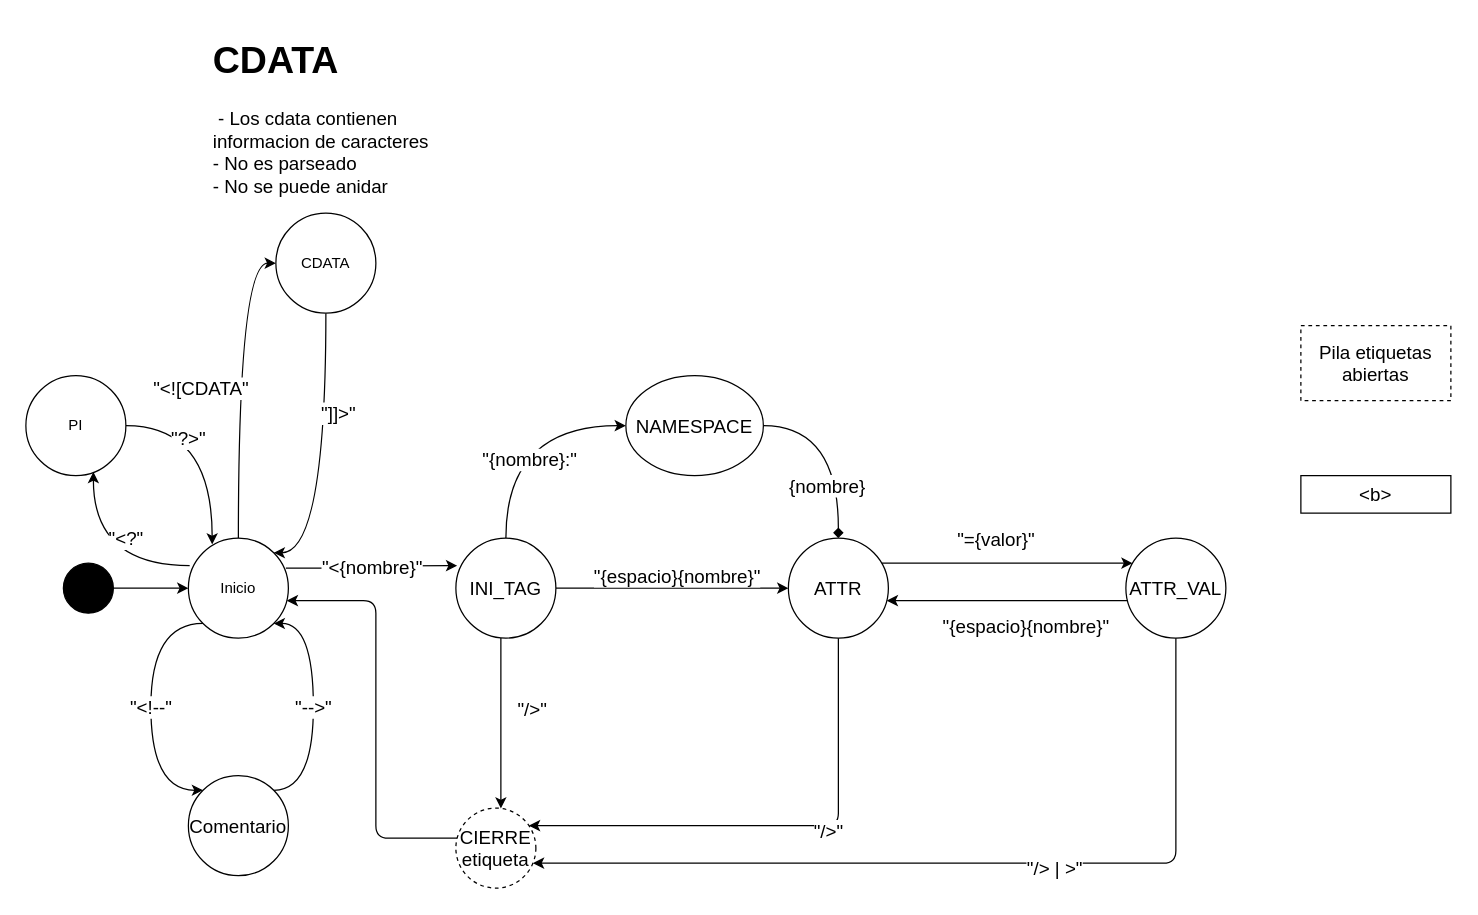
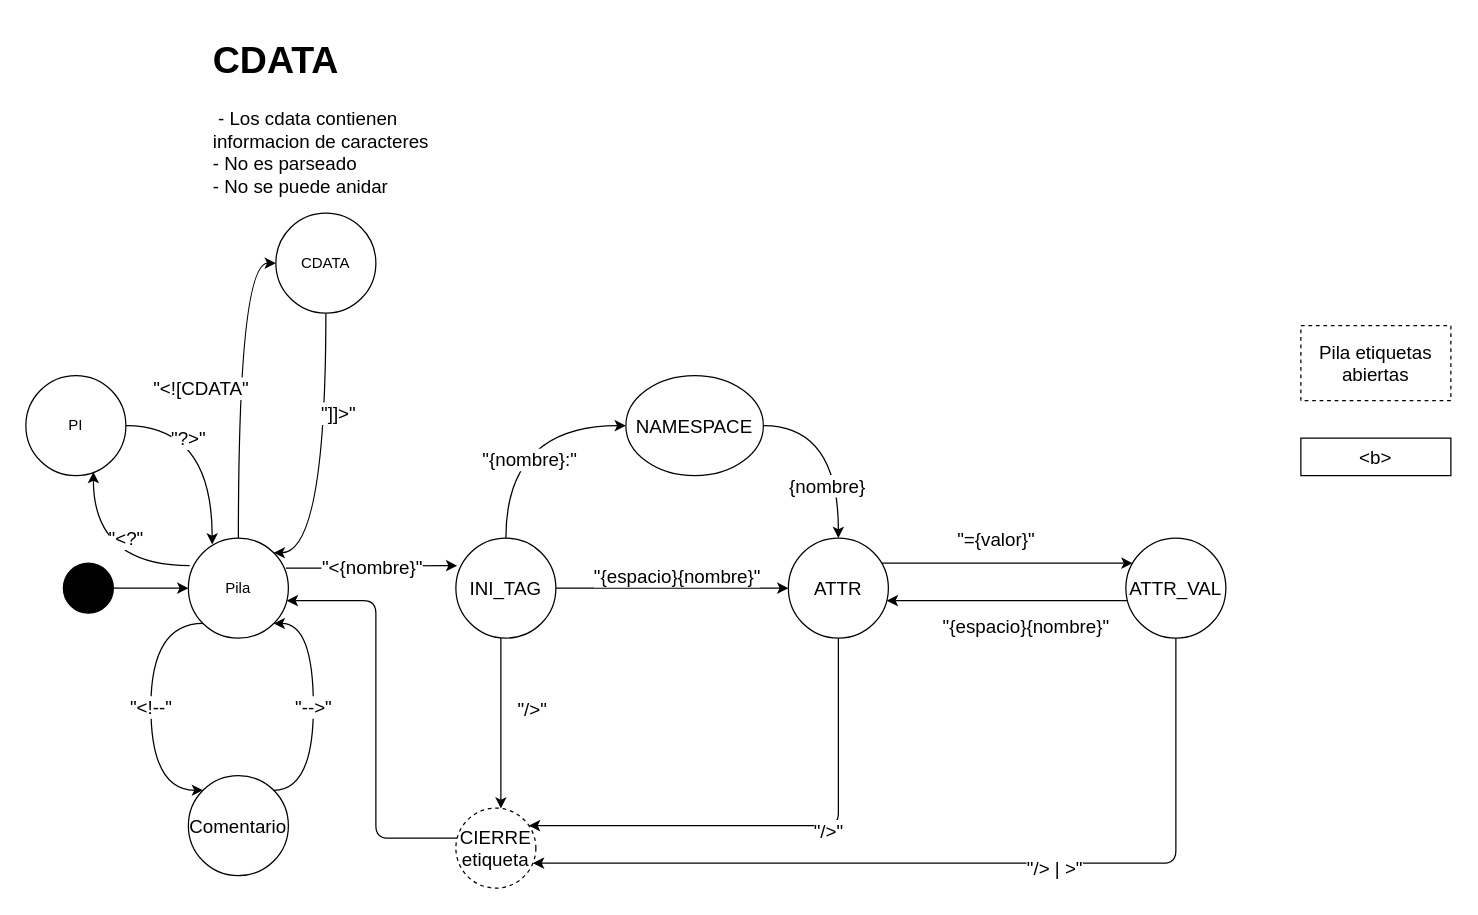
node "<b>": moved (1376, 494) -> (1376, 457)
edge "NAMESPACE" -> "ATTR": arrowhead diamond -> classic
node "Inicio": label "Inicio" -> "Pila"
